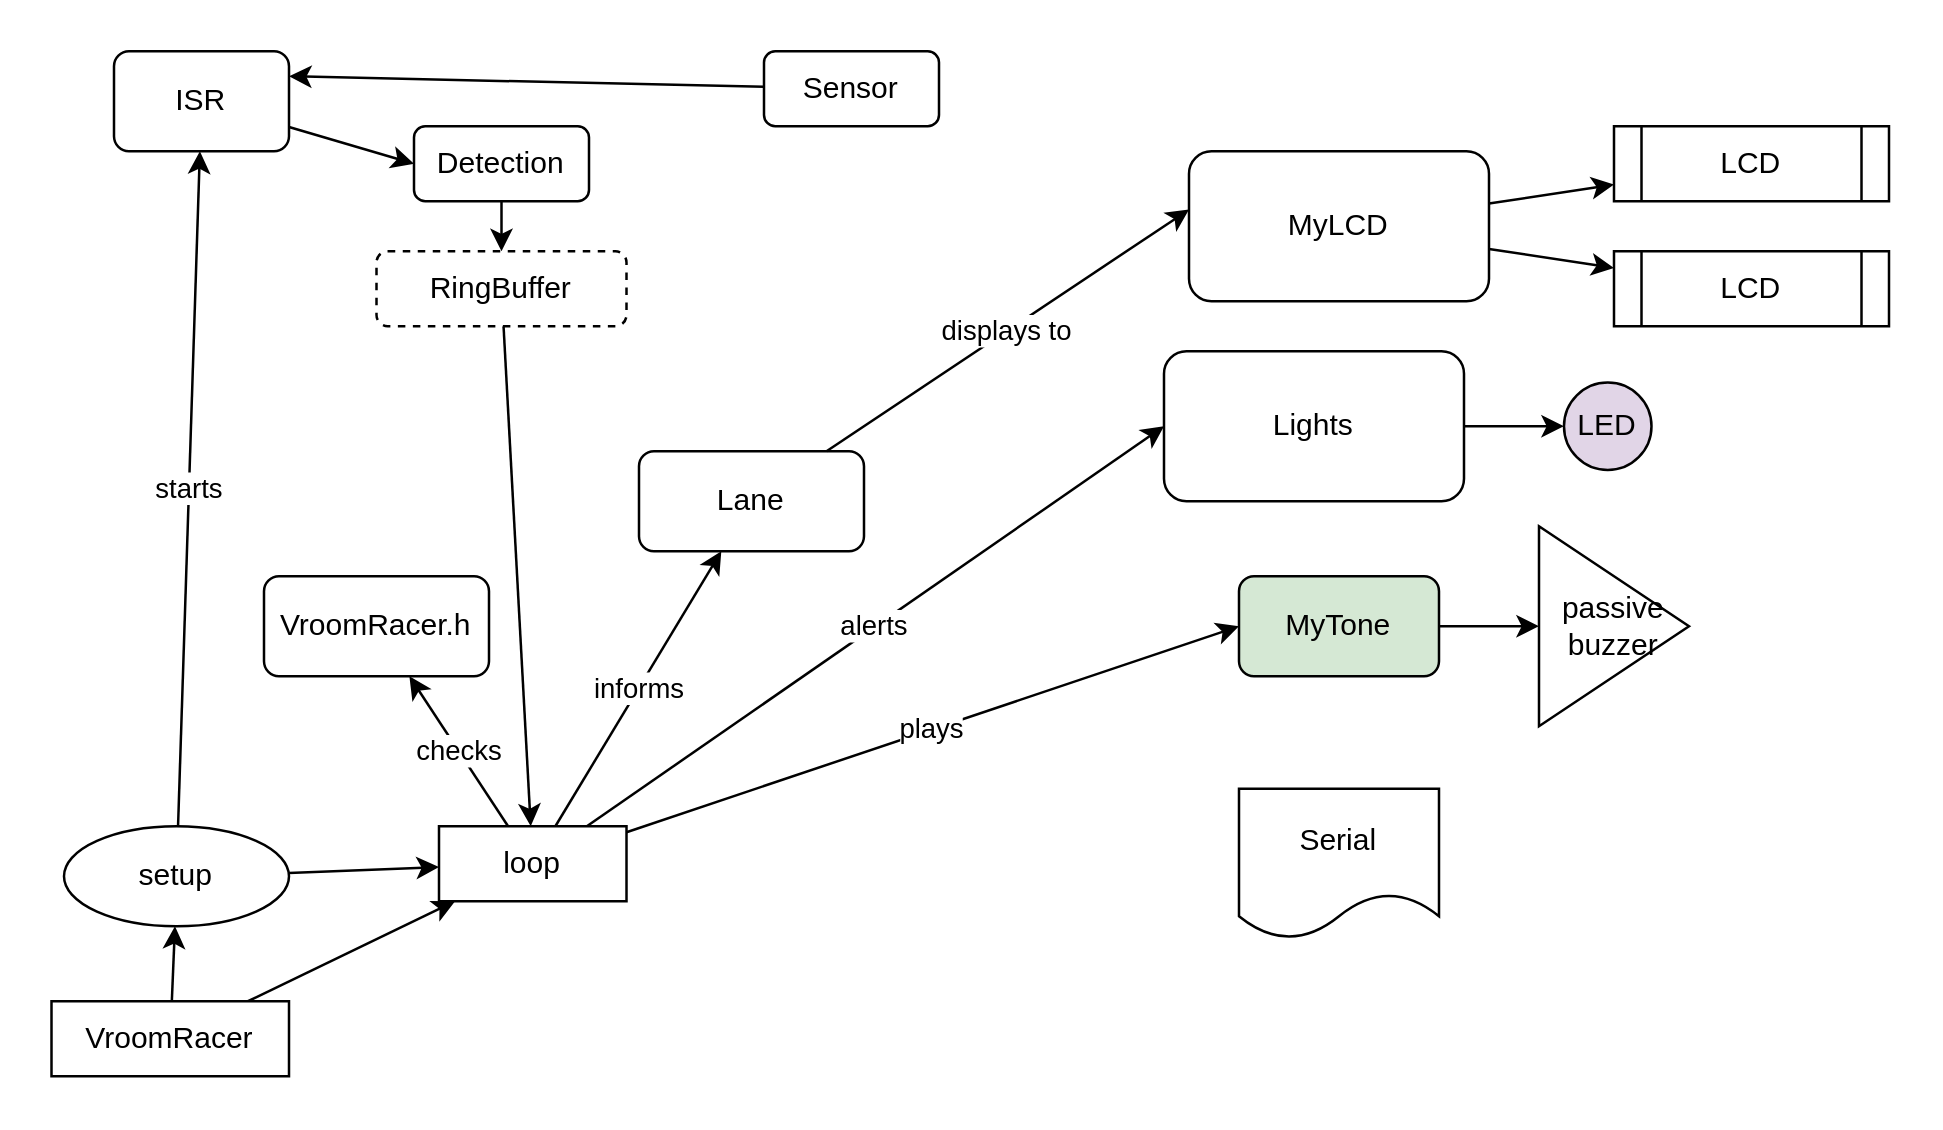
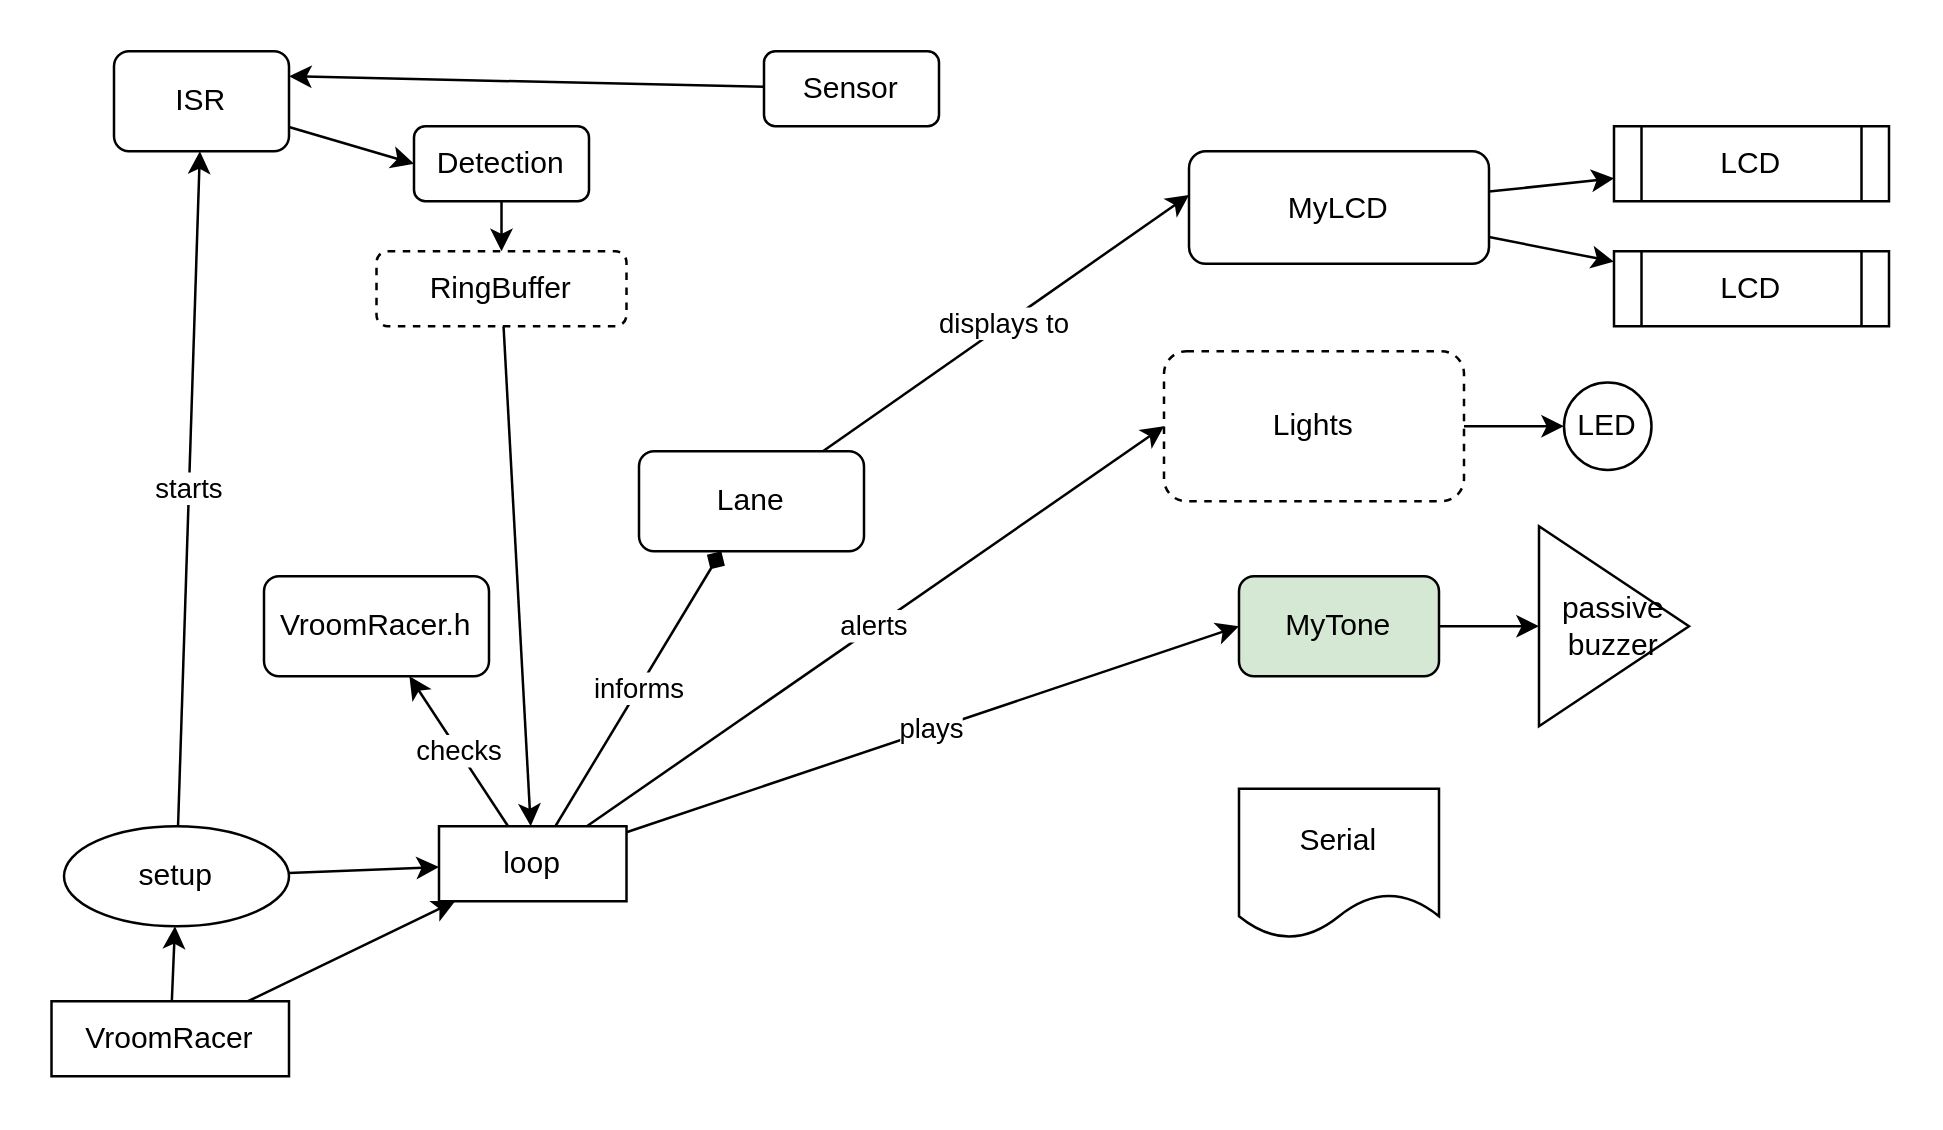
node "MyLCD": size 300x150 -> 300x113
node "Lights": style solid -> dashed
node "LED": fillcolor #e1d5e7 -> #ffffff
edge "loop" -> "Lane": arrowhead classic -> diamond
